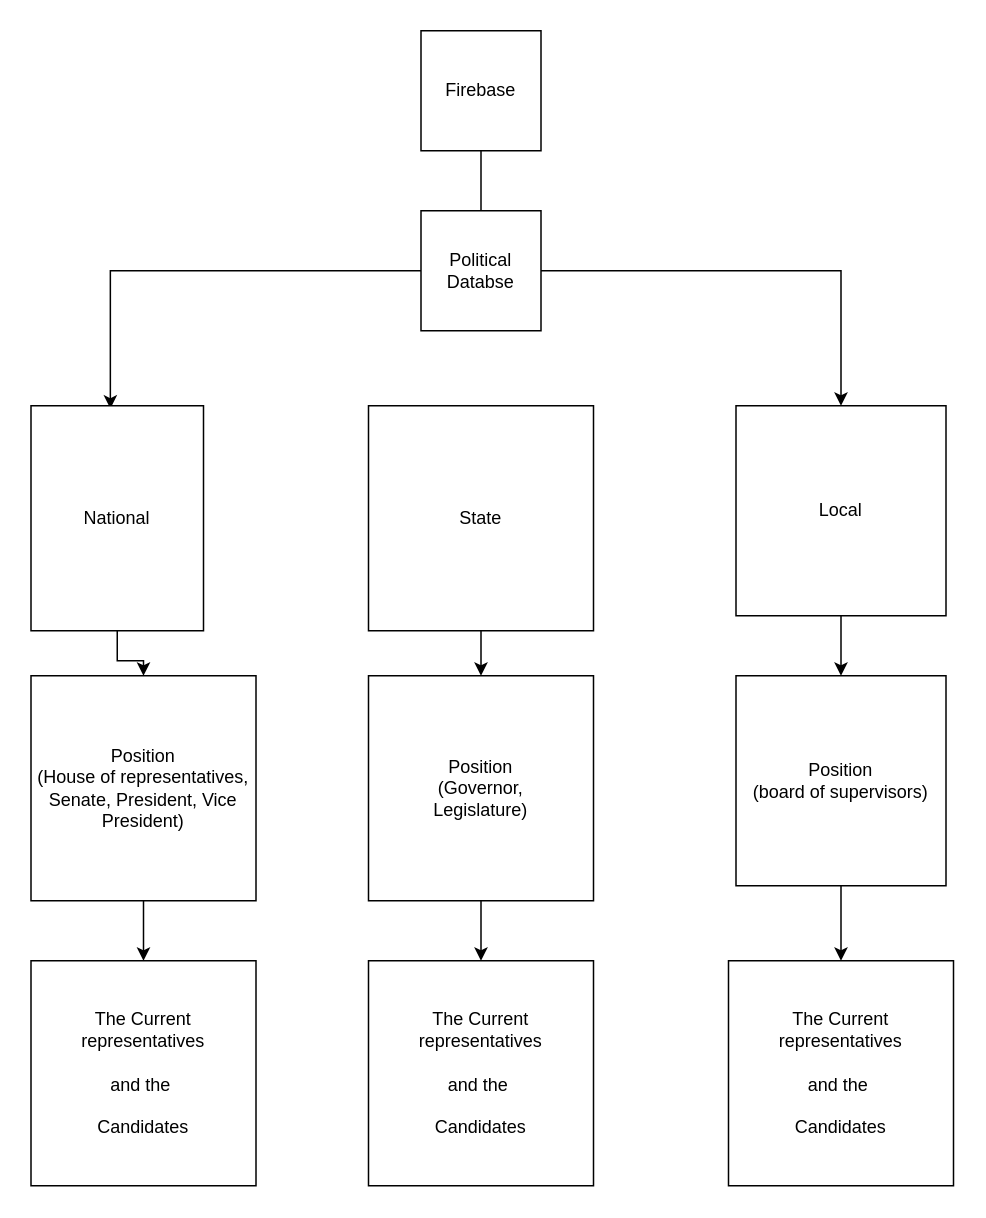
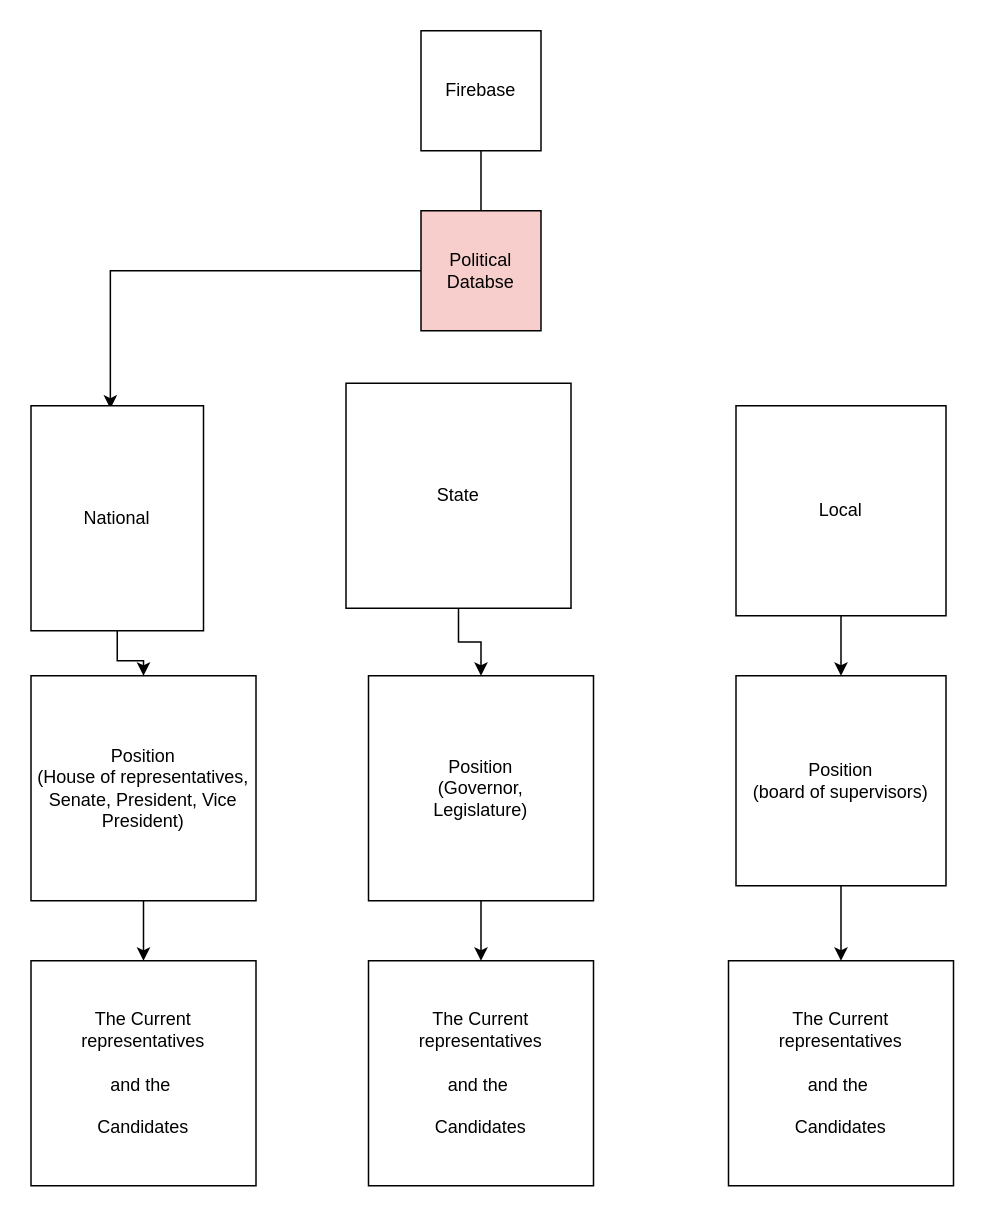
node "Political Databse": fillcolor #ffffff -> #f8cecc
edge "Political Databse" -> "Local": removed
node "State": moved (481, 518) -> (458, 496)
